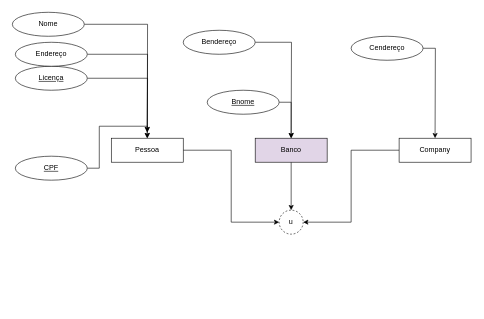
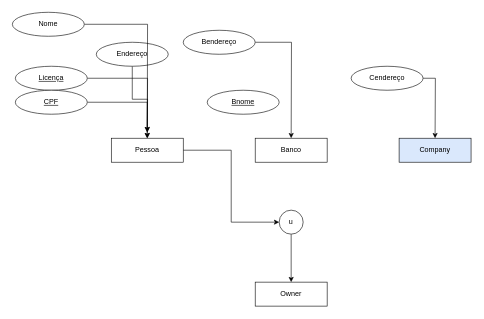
node "Cendereço": moved (387, 48) -> (387, 78)
node "Endereço": moved (51, 54) -> (132, 54)
edge "Bnome" -> "Banco": removed
node "Banco": fillcolor #e1d5e7 -> #ffffff
edge "Company" -> "u": removed
node "Company": fillcolor #ffffff -> #dae8fc
node "CPF": moved (51, 168) -> (51, 102)
edge "Banco" -> "u": removed
node "u": style dashed -> solid
edge "u" -> "Owner": added
node "Owner": added
